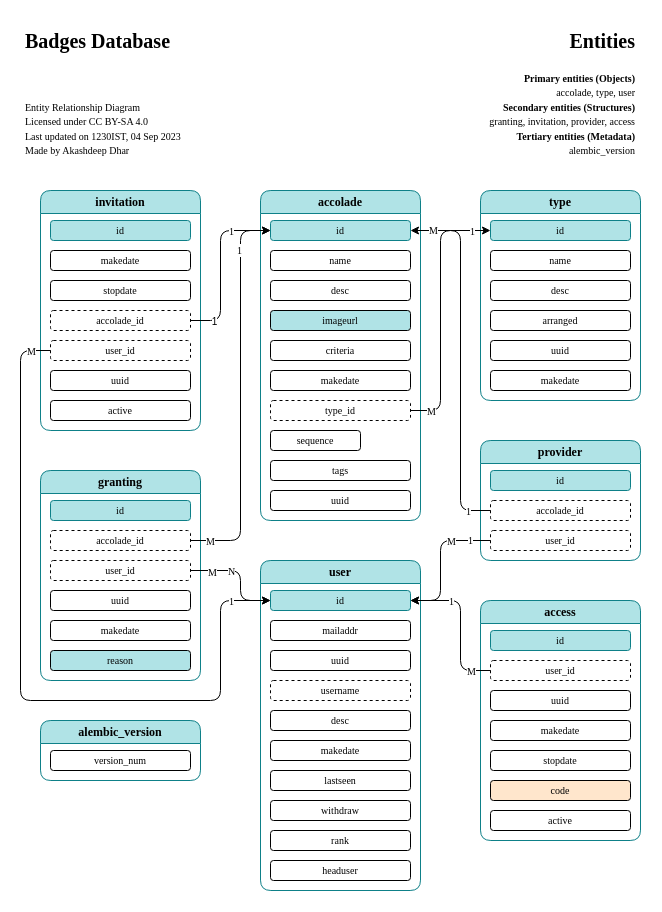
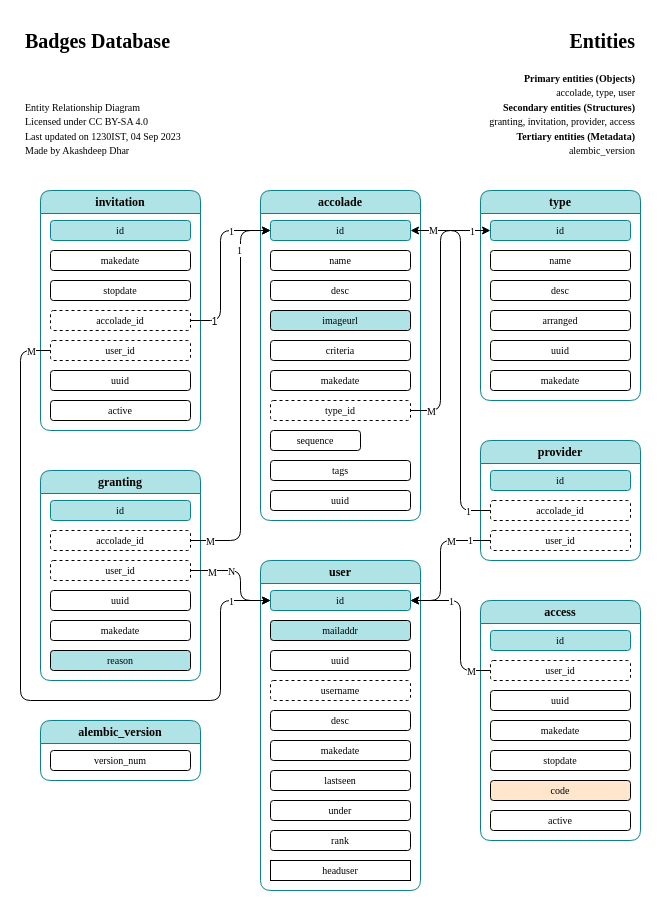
node "mailaddr": fillcolor #ffffff -> #b0e3e6
node "withdraw": label "withdraw" -> "under"
node "headuser": shape rounded rectangle -> rectangle
